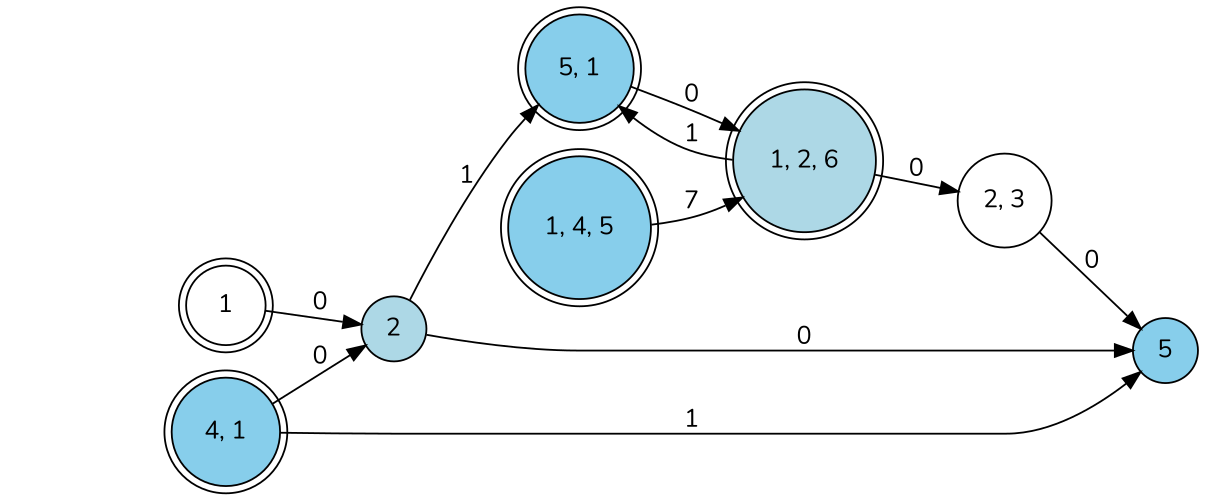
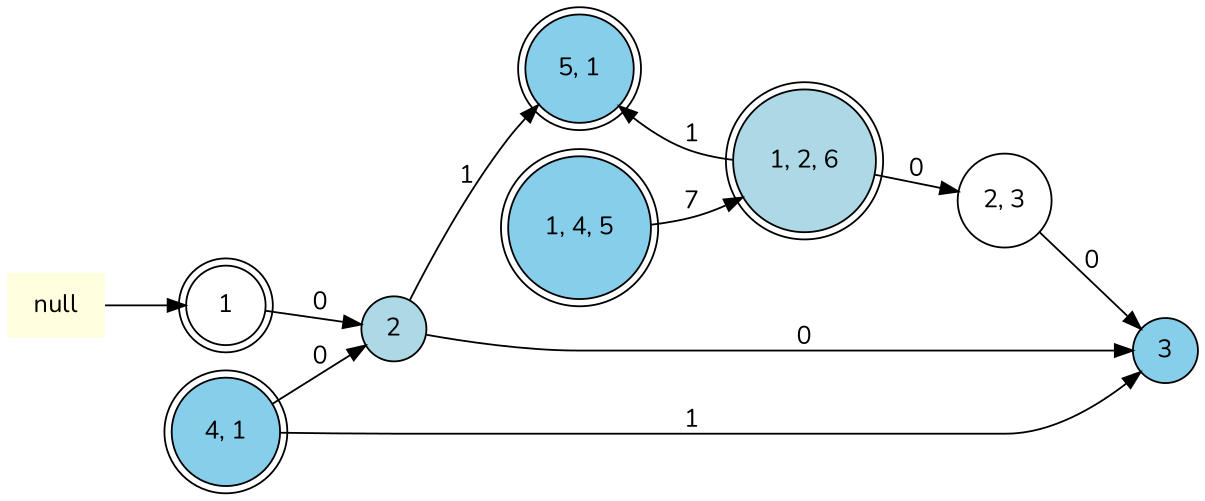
edge "5, 1" -> "1, 2, 6": removed, label "0"
node "null": added
node "5": label "5" -> "3"
